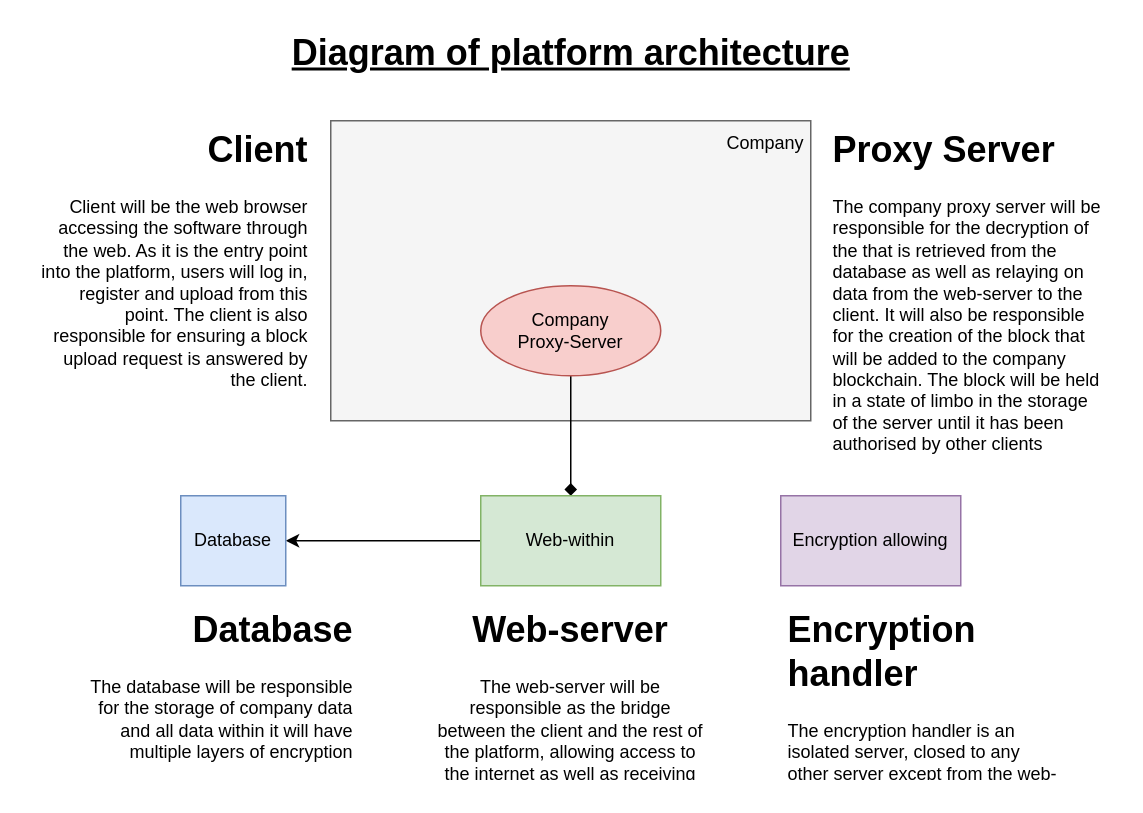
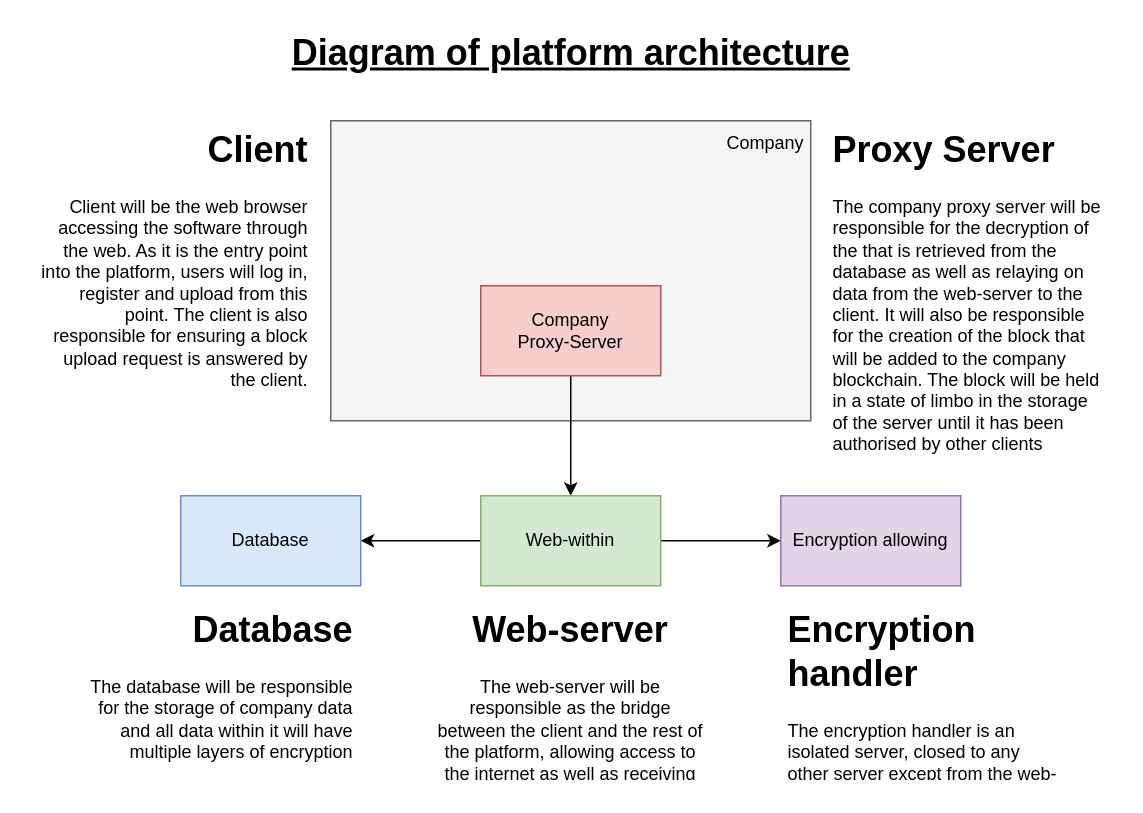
node "Company Proxy-Server": shape ellipse -> rectangle
edge "Company Proxy-Server" -> "Web-within": arrowhead diamond -> classic
node "Database": size 105x90 -> 180x90
edge "Web-within" -> "Encryption allowing": added
